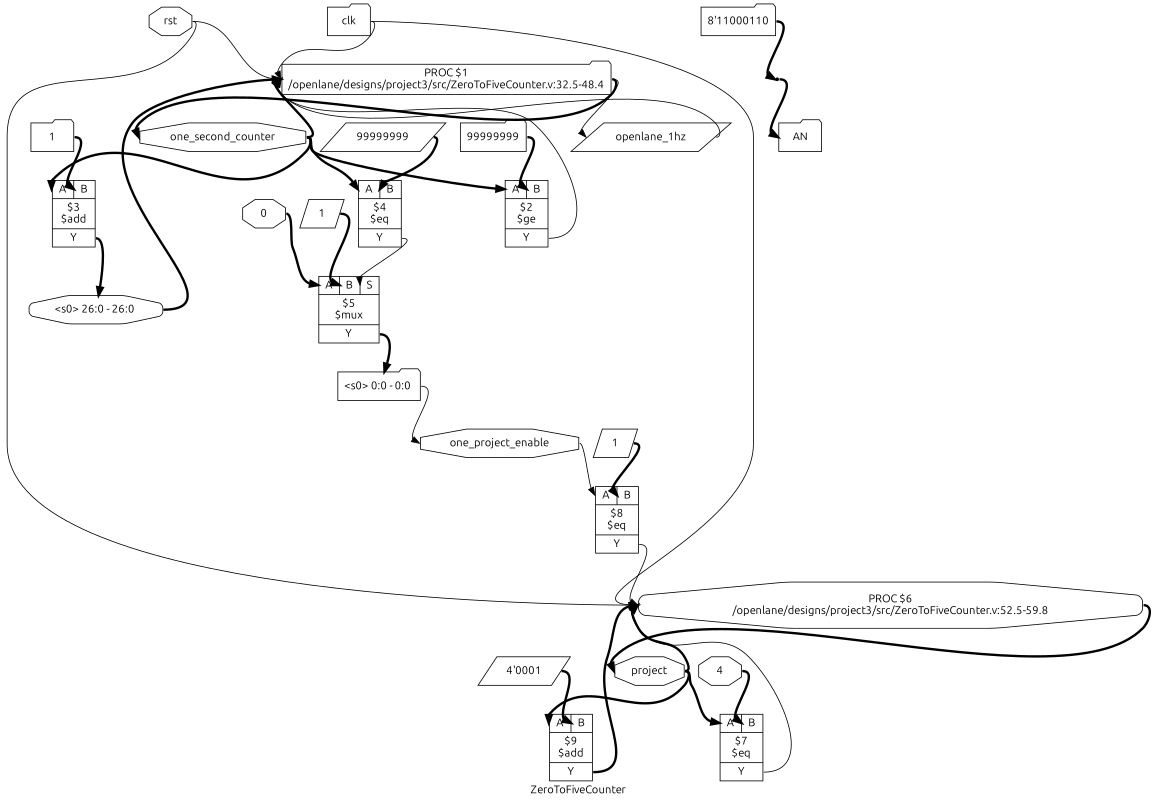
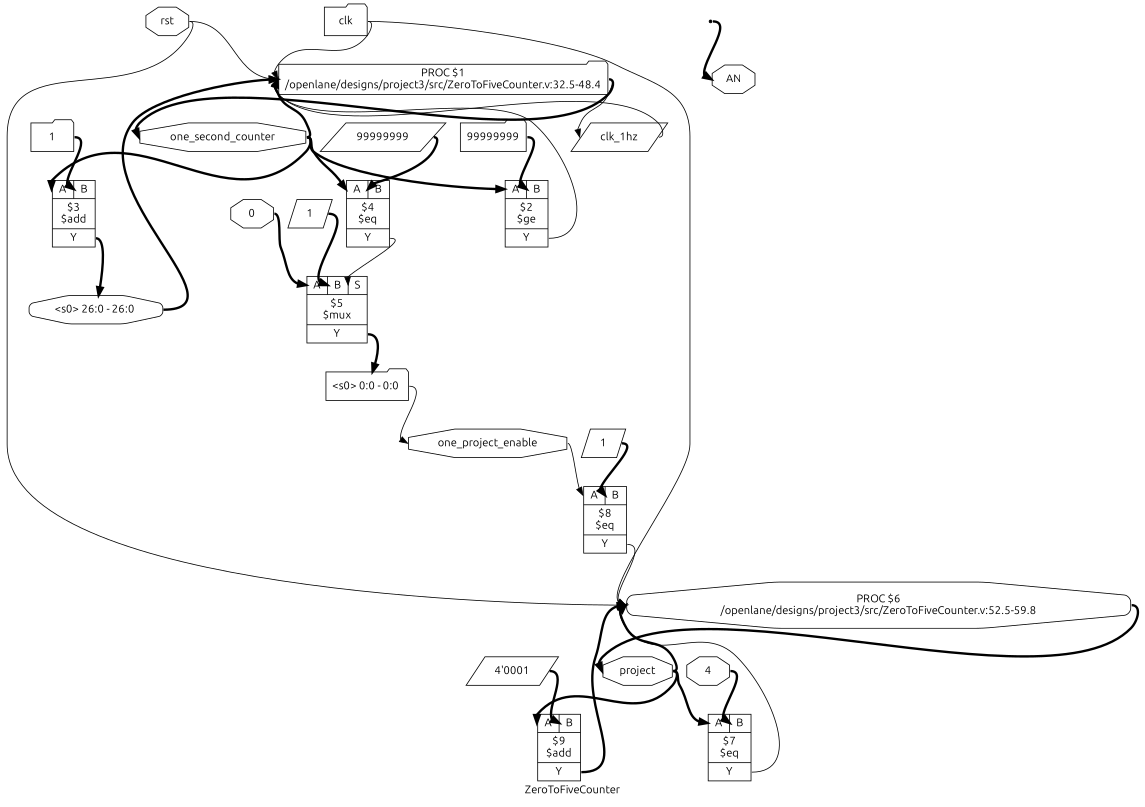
node "8'11000110": removed
node "openlane_1hz": label "openlane_1hz" -> "clk_1hz"
node "AN": shape folder -> octagon
